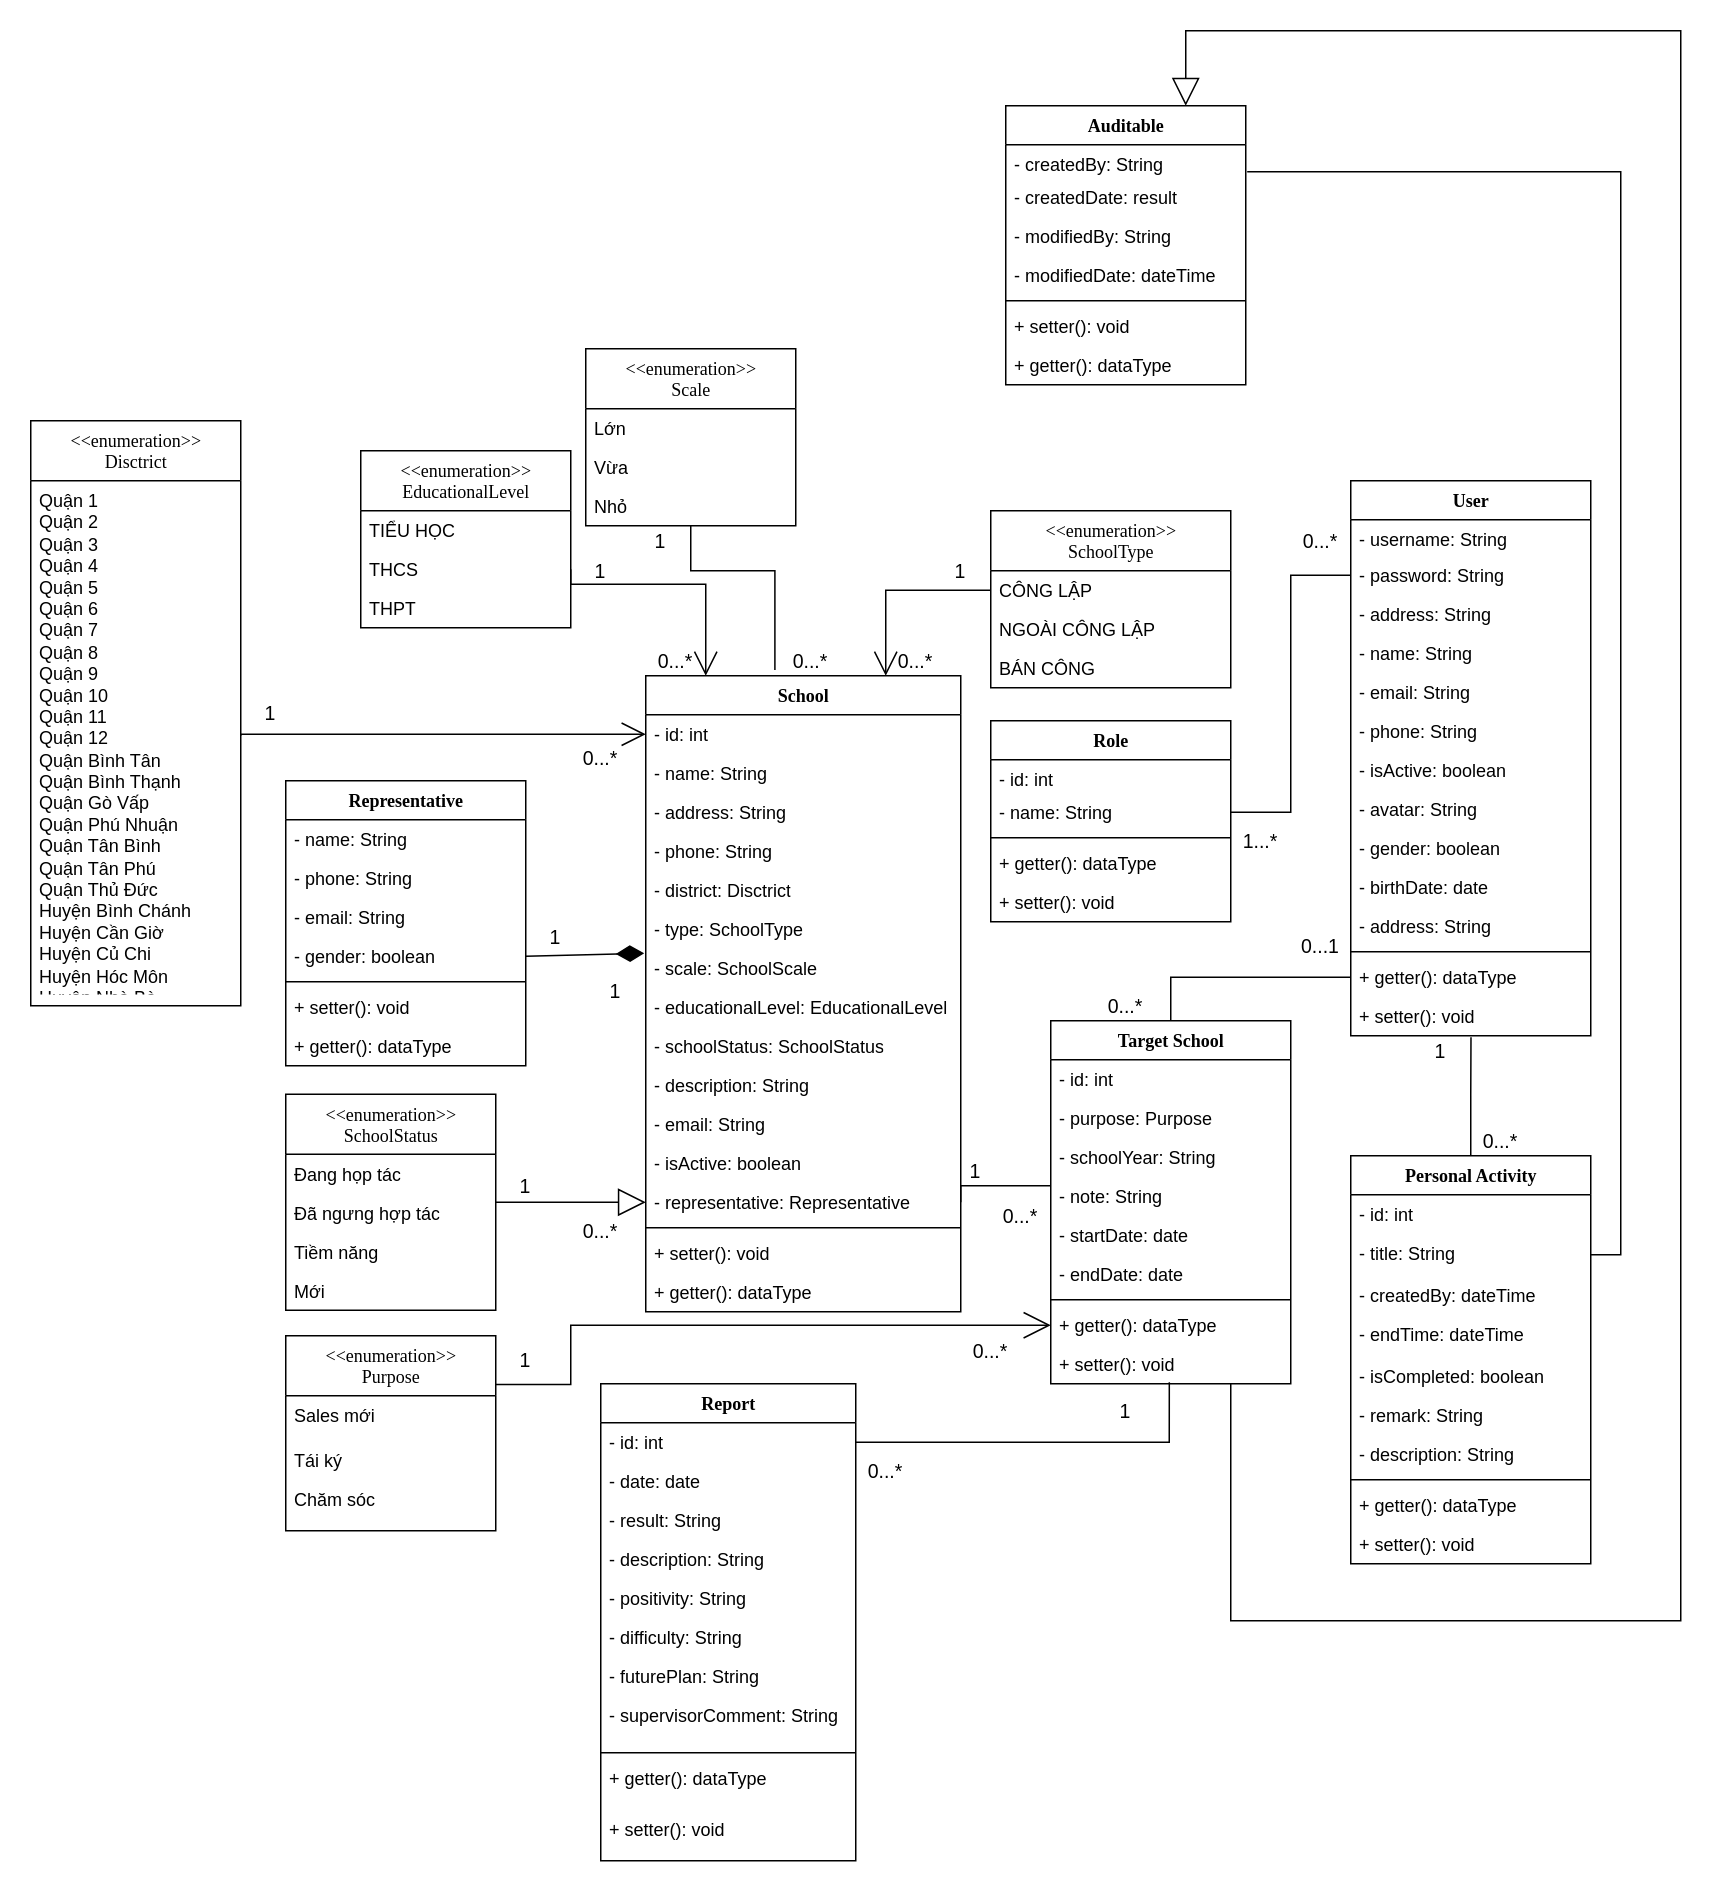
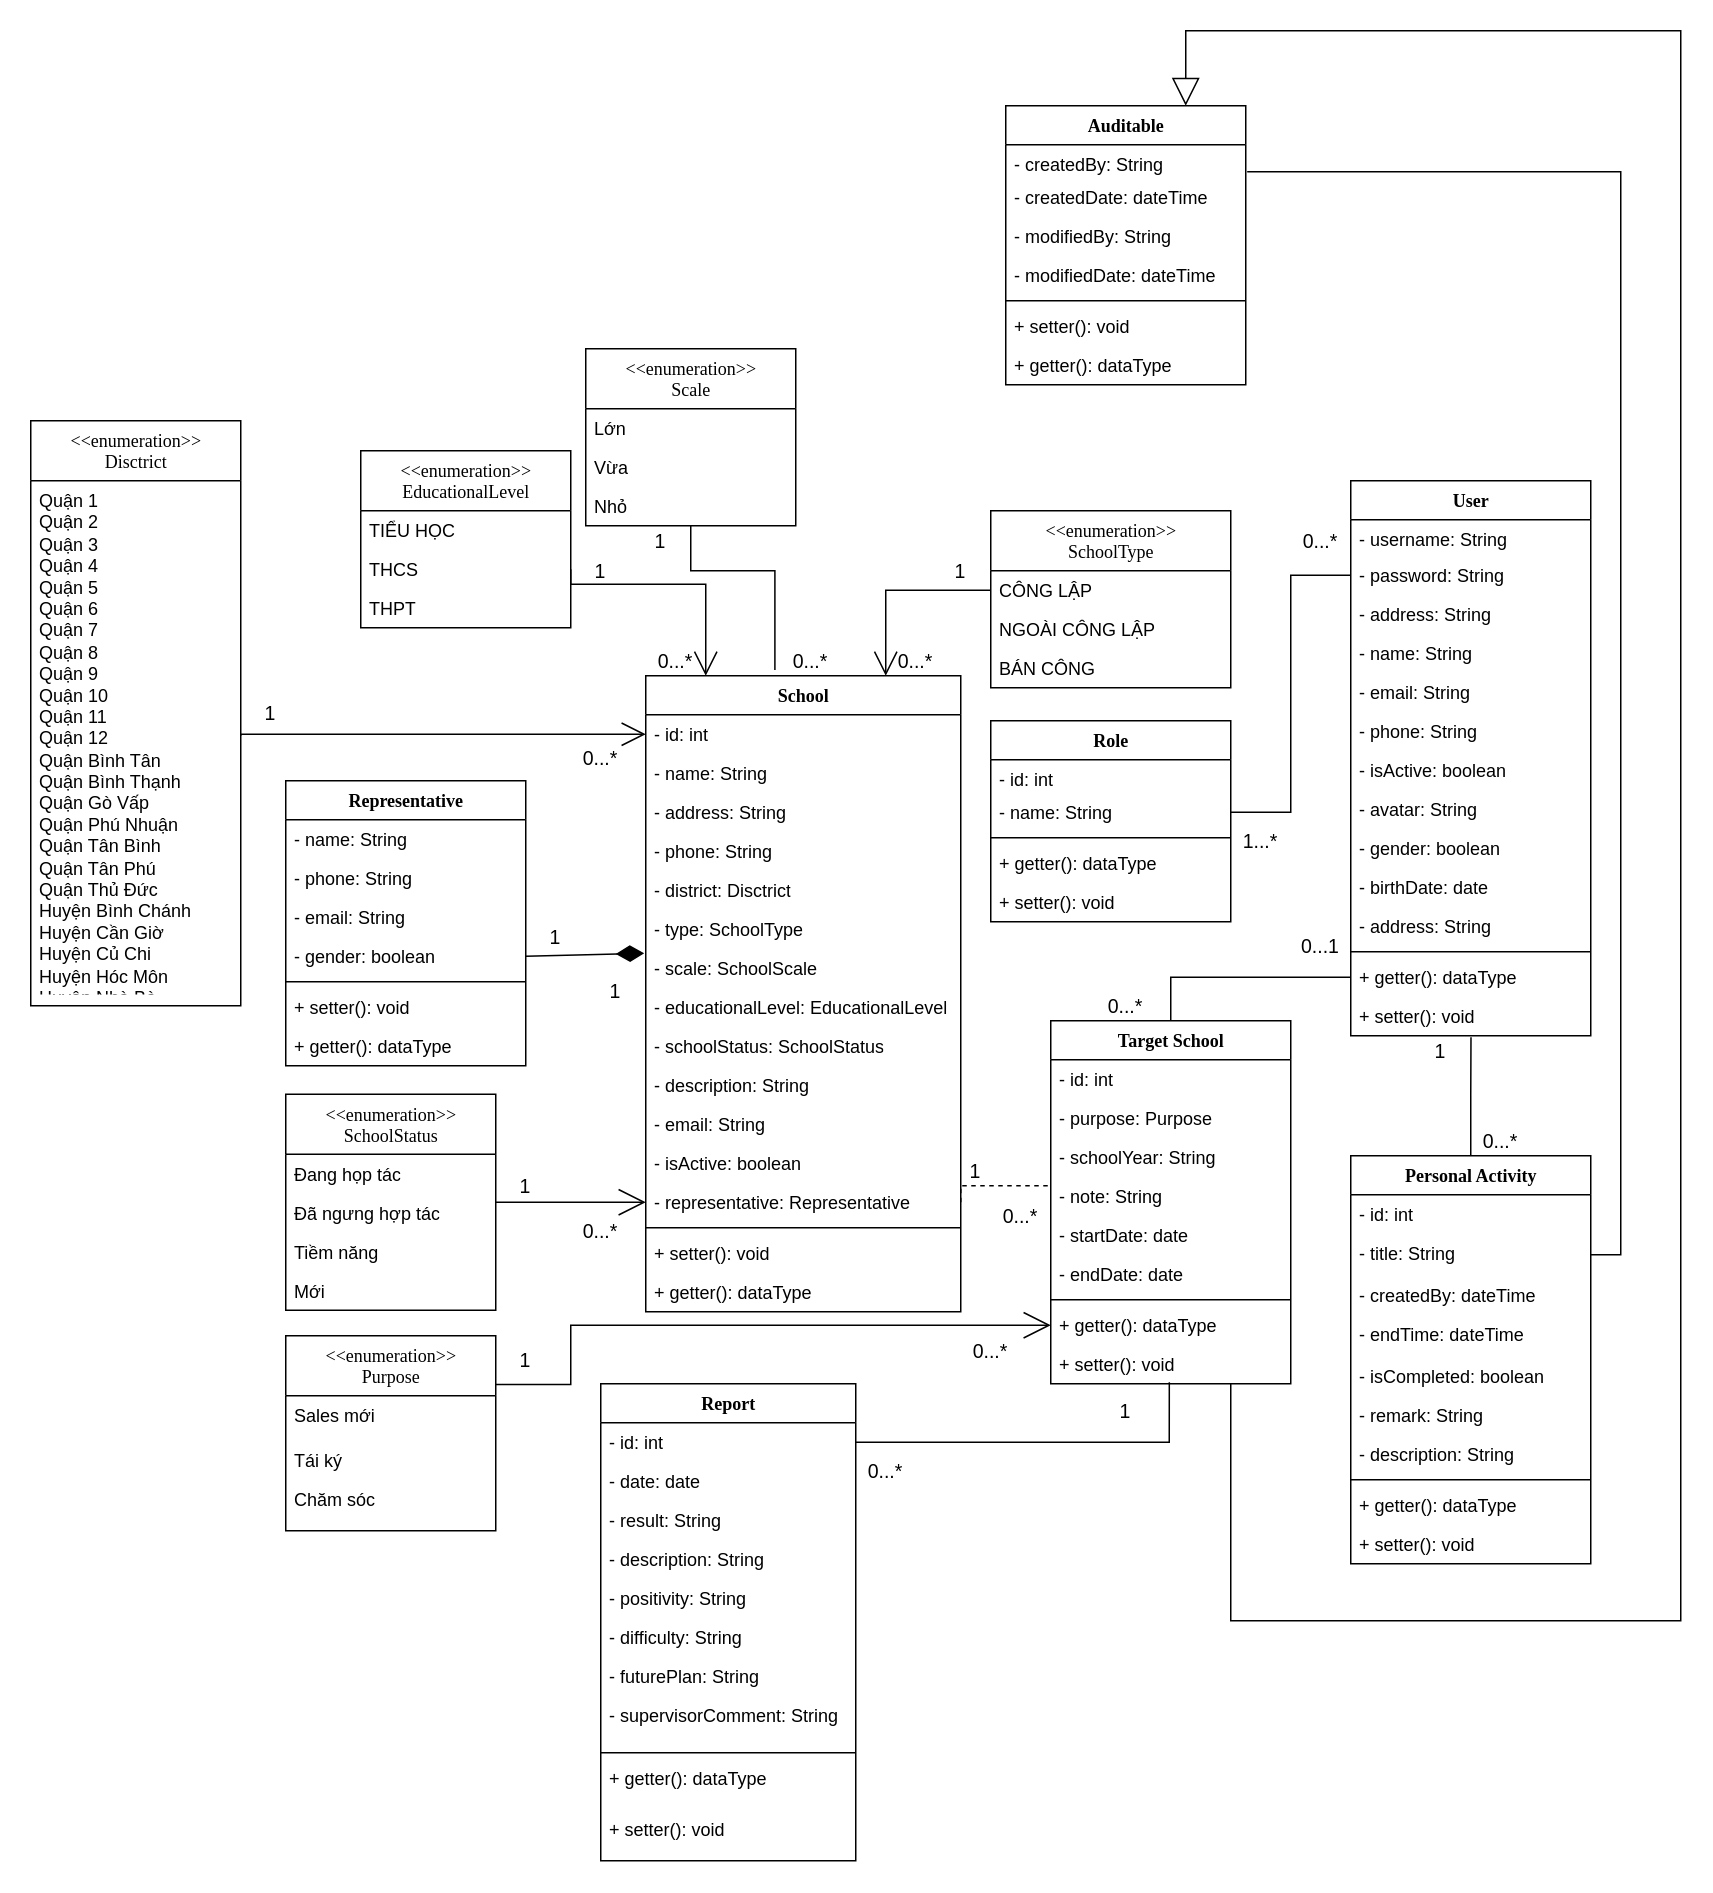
node "- createdDate: result": label "- createdDate: result" -> "- createdDate: dateTime"
edge "- note: String" -- "- representative: Representative": style solid -> dashed
edge "<<enumeration>> SchoolStatus" -> "- representative: Representative": arrowhead block -> open
